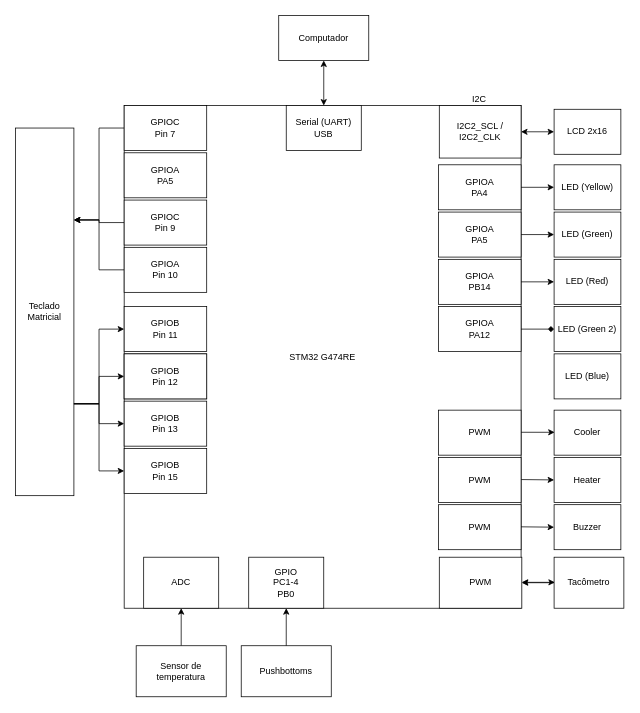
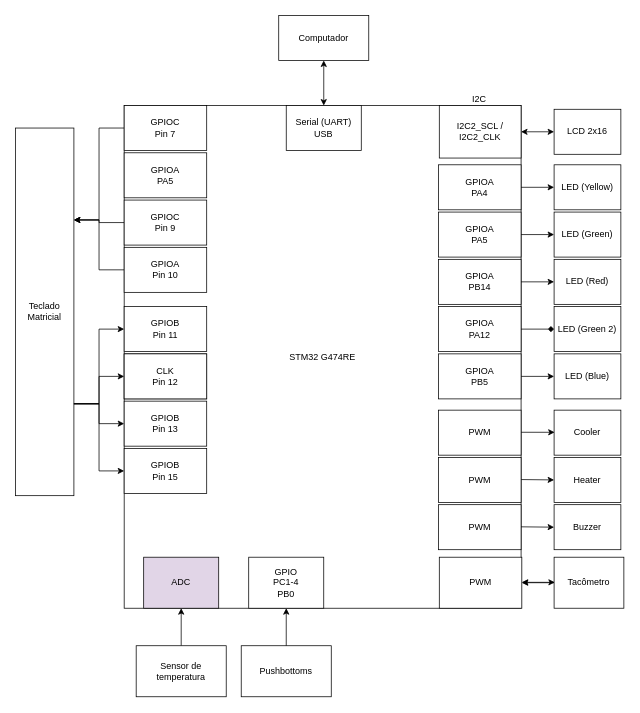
node "GPIOB Pin 12": label "GPIOB Pin 12" -> "CLK Pin 12"
node "GPIOA PB5": added
edge "GPIOA PB5" -> "LED (Blue)": added
node "ADC": fillcolor #ffffff -> #e1d5e7
